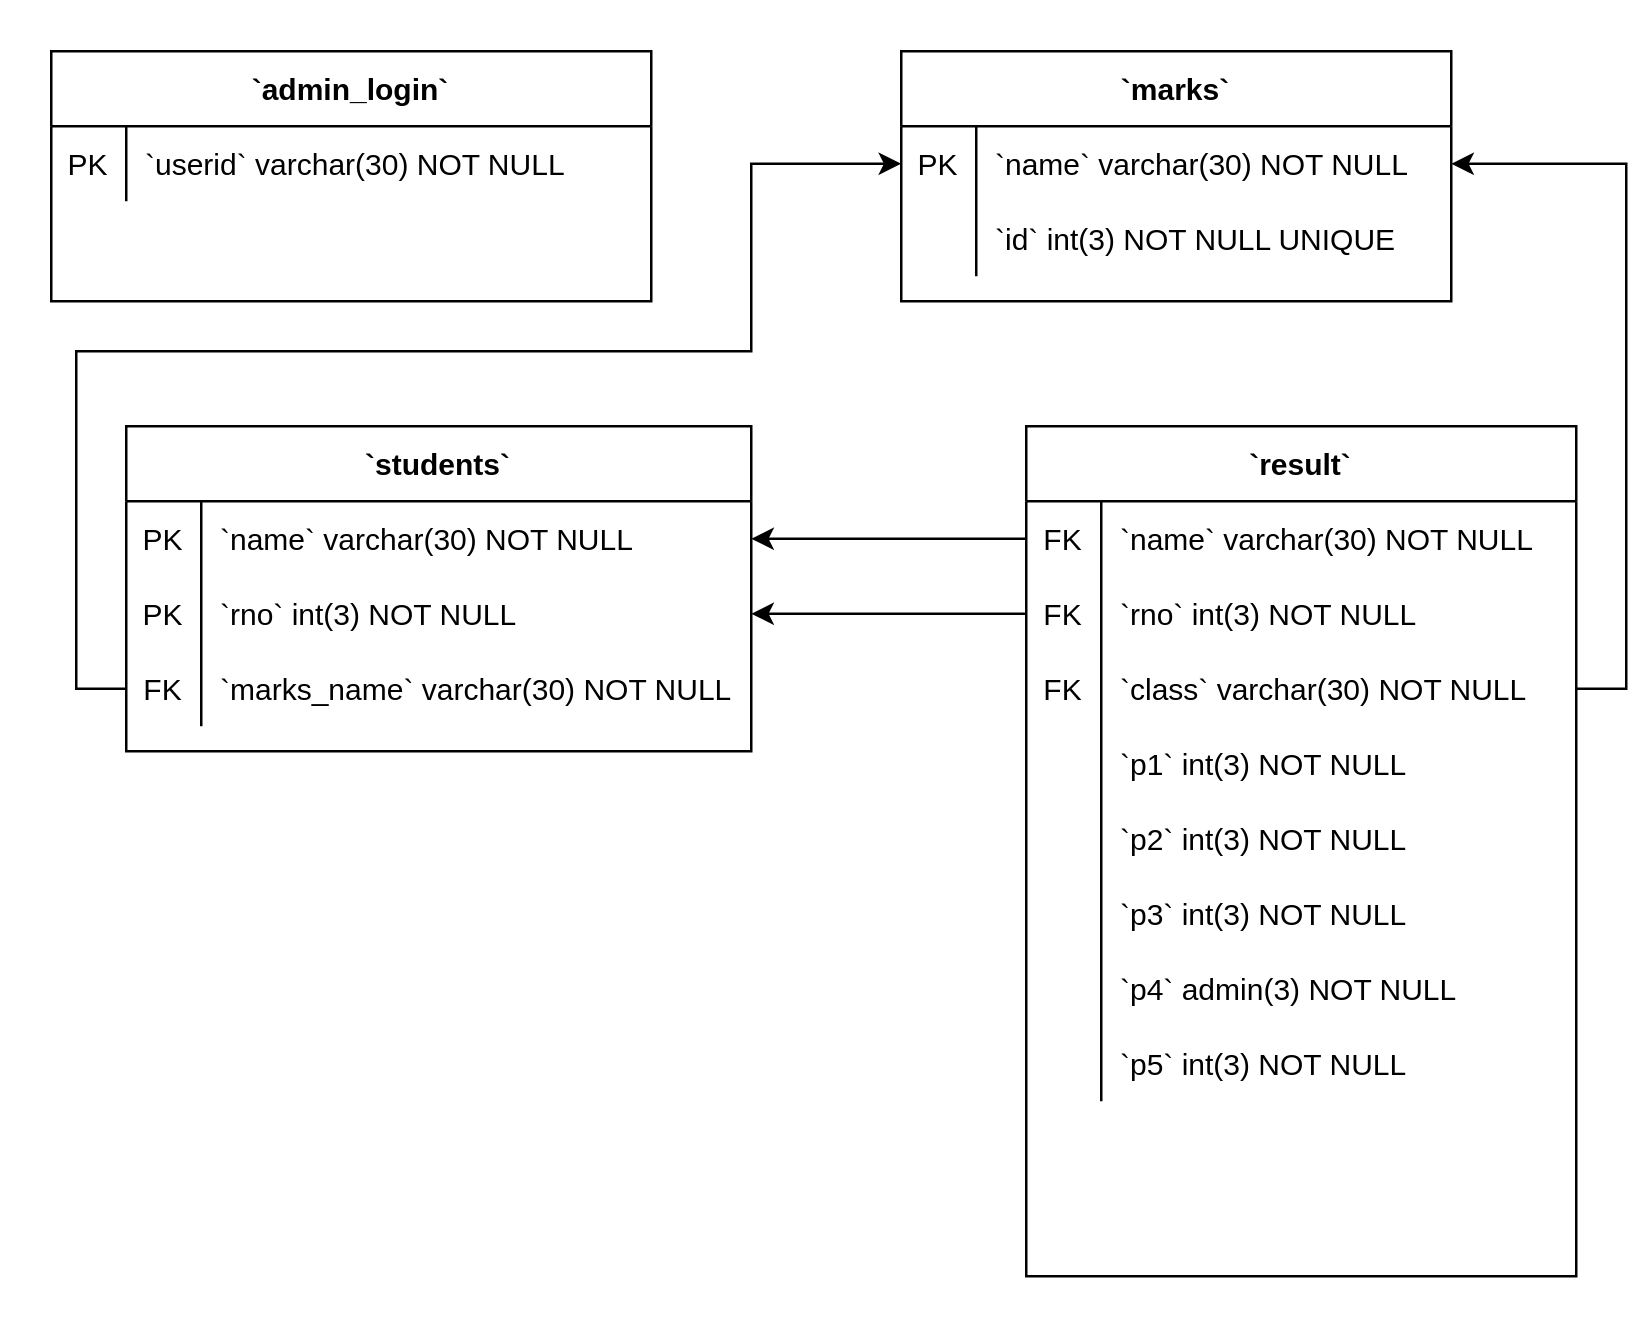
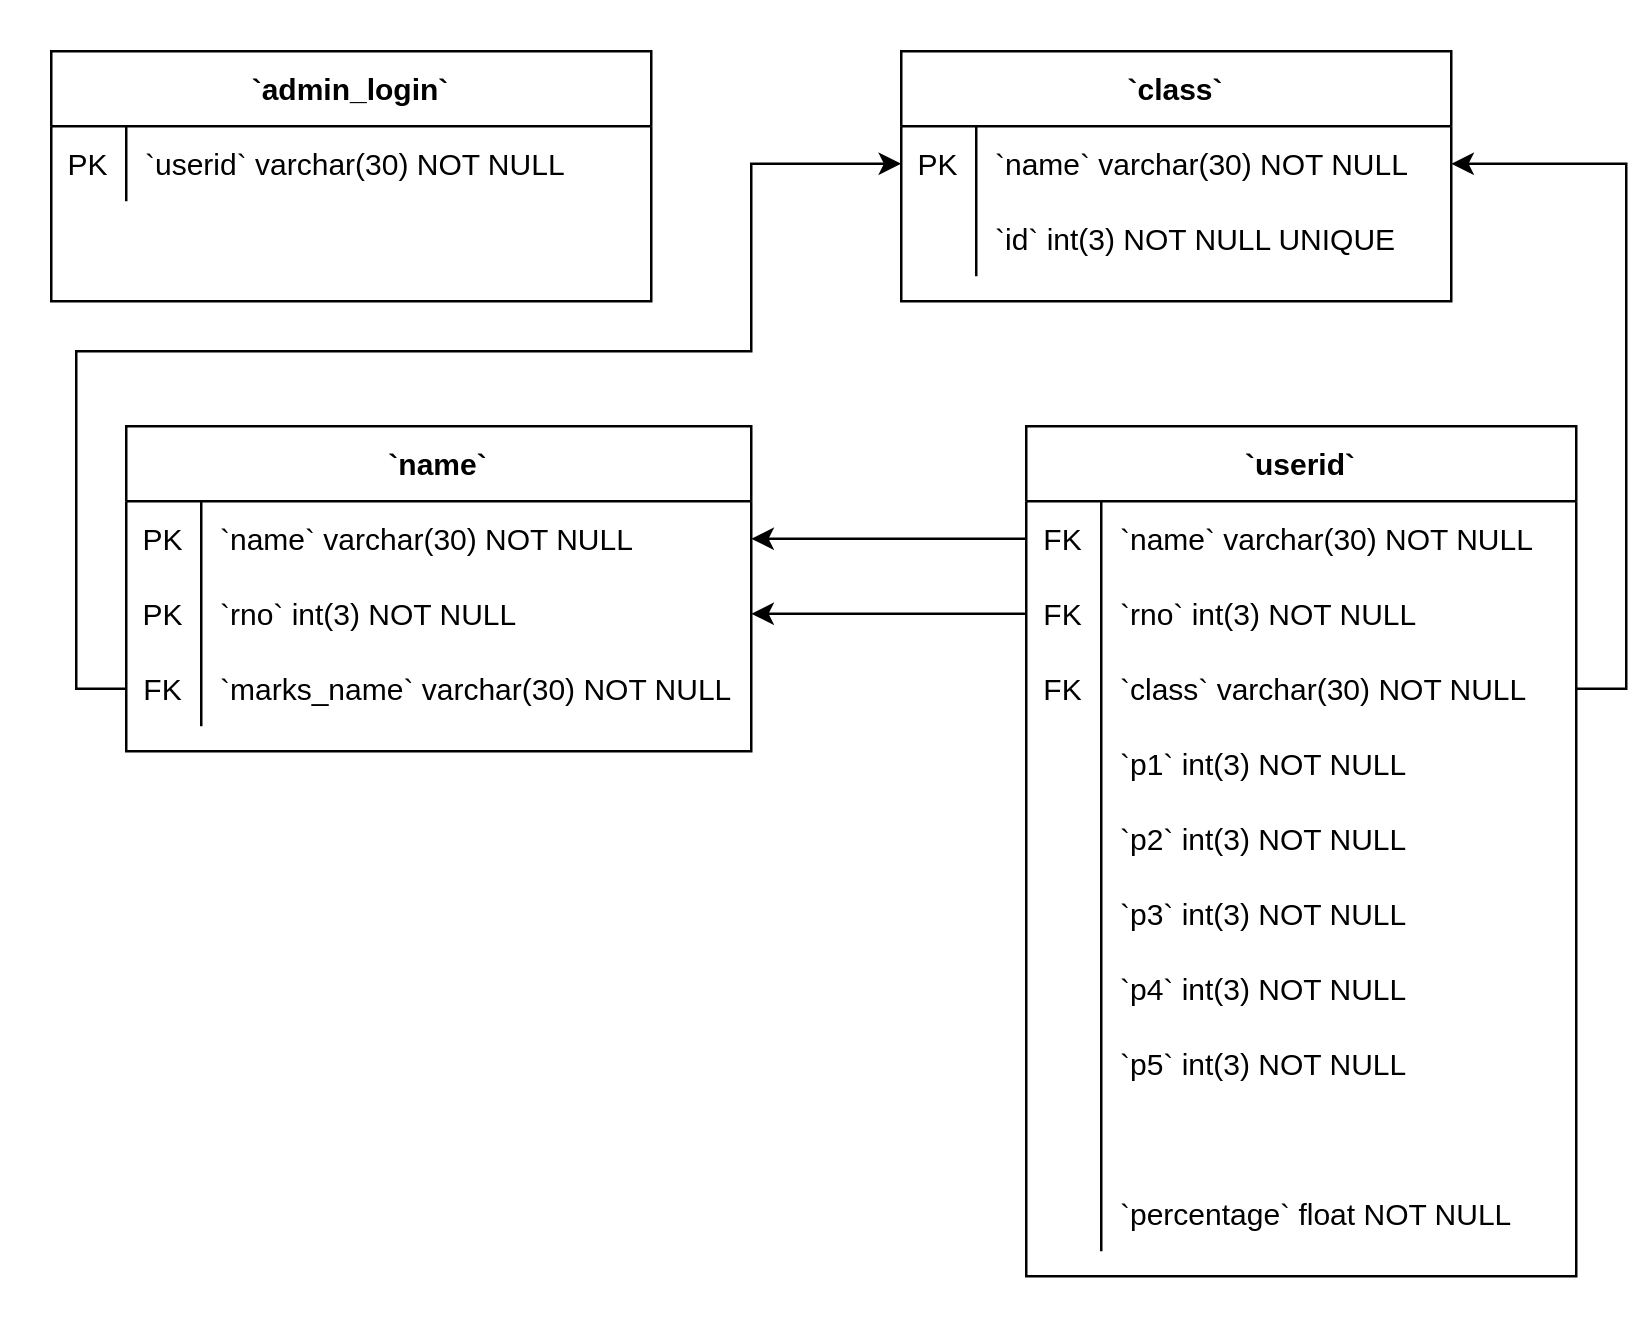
node "`marks`": label "`marks`" -> "`class`"
node "`students`": label "`students`" -> "`name`"
node "`result`": label "`result`" -> "`userid`"
node "`p4` admin(3) NOT NULL": label "`p4` admin(3) NOT NULL" -> "`p4` int(3) NOT NULL"
node "`percentage` float NOT NULL": added
